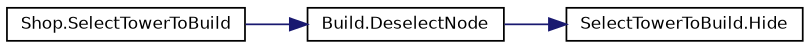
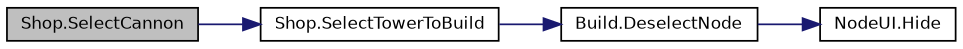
node "Shop.SelectCannon": added
node "SelectTowerToBuild.Hide": label "SelectTowerToBuild.Hide" -> "NodeUI.Hide"
